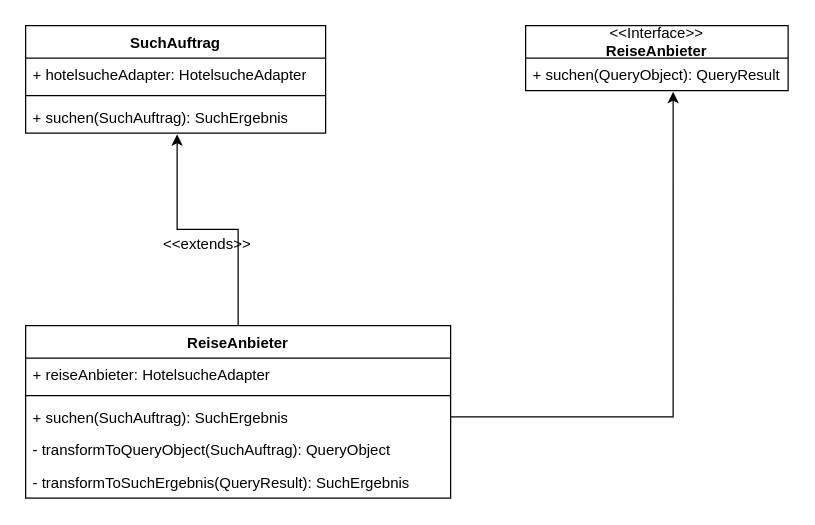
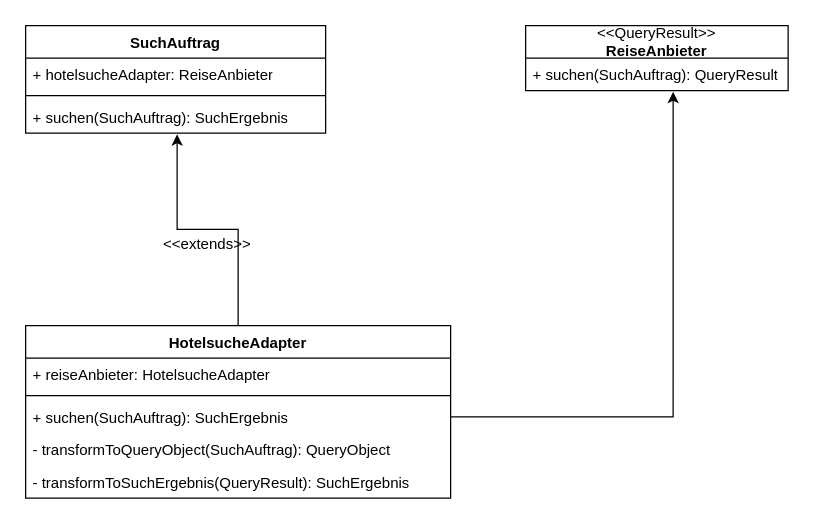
node "<<Interface>> ReiseAnbieter": label "<<Interface>> ReiseAnbieter" -> "<<QueryResult>> ReiseAnbieter"
node "+ hotelsucheAdapter: HotelsucheAdapter": label "+ hotelsucheAdapter: HotelsucheAdapter" -> "+ hotelsucheAdapter: ReiseAnbieter"
node "+ suchen(QueryObject): QueryResult": label "+ suchen(QueryObject): QueryResult" -> "+ suchen(SuchAuftrag): QueryResult"
node "ReiseAnbieter": label "ReiseAnbieter" -> "HotelsucheAdapter"
